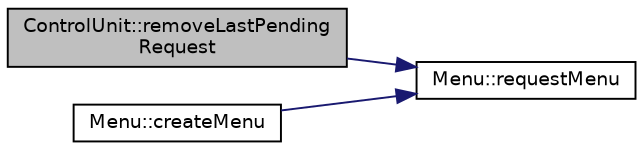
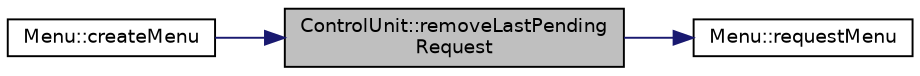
edge "Menu::createMenu" -> "Menu::requestMenu": now "Menu::createMenu" -> "ControlUnit::removeLastPending Request"
